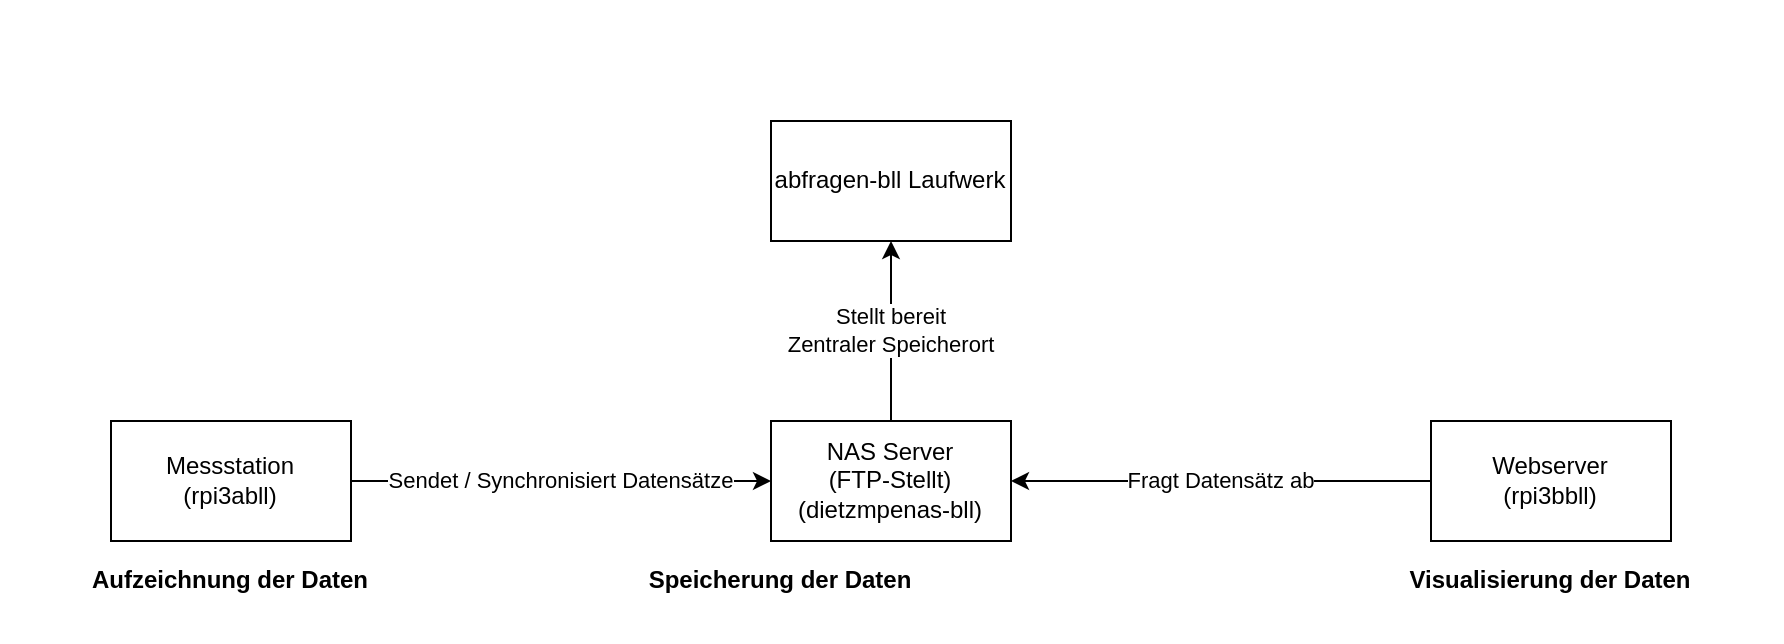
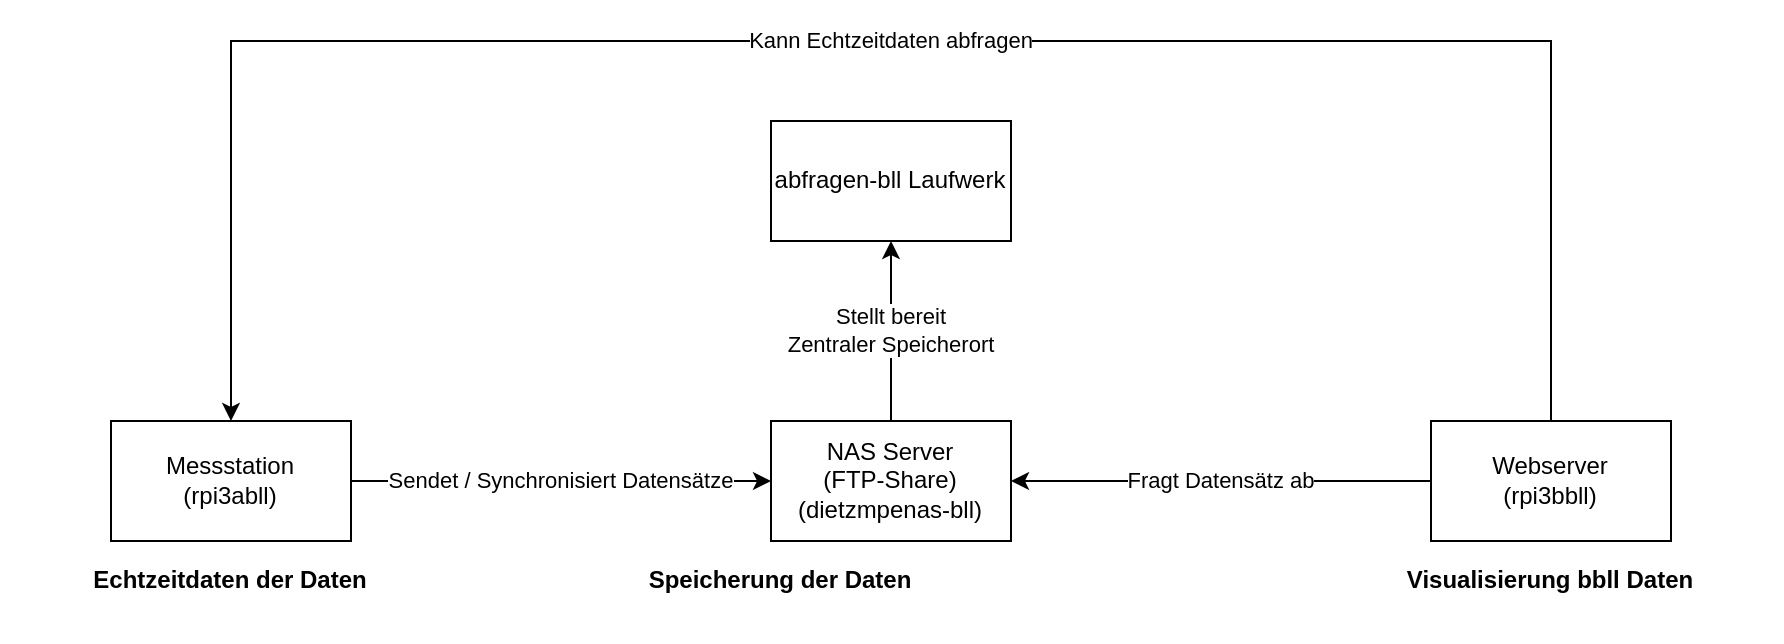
edge "Webserver (rpi3bbll)" -> "Messstation (rpi3abll)": added, label "Kann Echtzeitdaten abfragen"
node "NAS Server (FTP-Stellt) (dietzmpenas-bll)": label "NAS Server (FTP-Stellt) (dietzmpenas-bll)" -> "NAS Server (FTP-Share) (dietzmpenas-bll)"
node "Aufzeichnung der Daten": label "Aufzeichnung der Daten" -> "Echtzeitdaten der Daten"
node "Visualisierung der Daten": label "Visualisierung der Daten" -> "Visualisierung bbll Daten"
